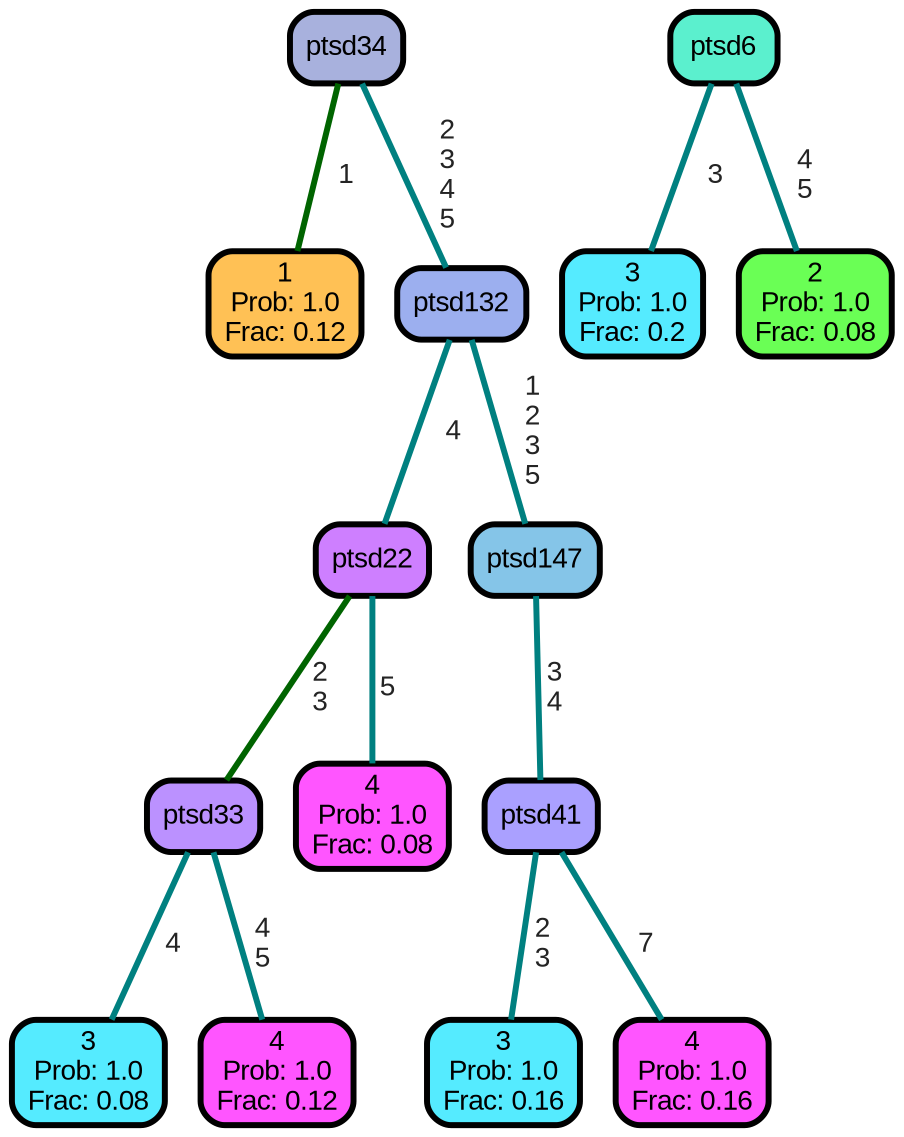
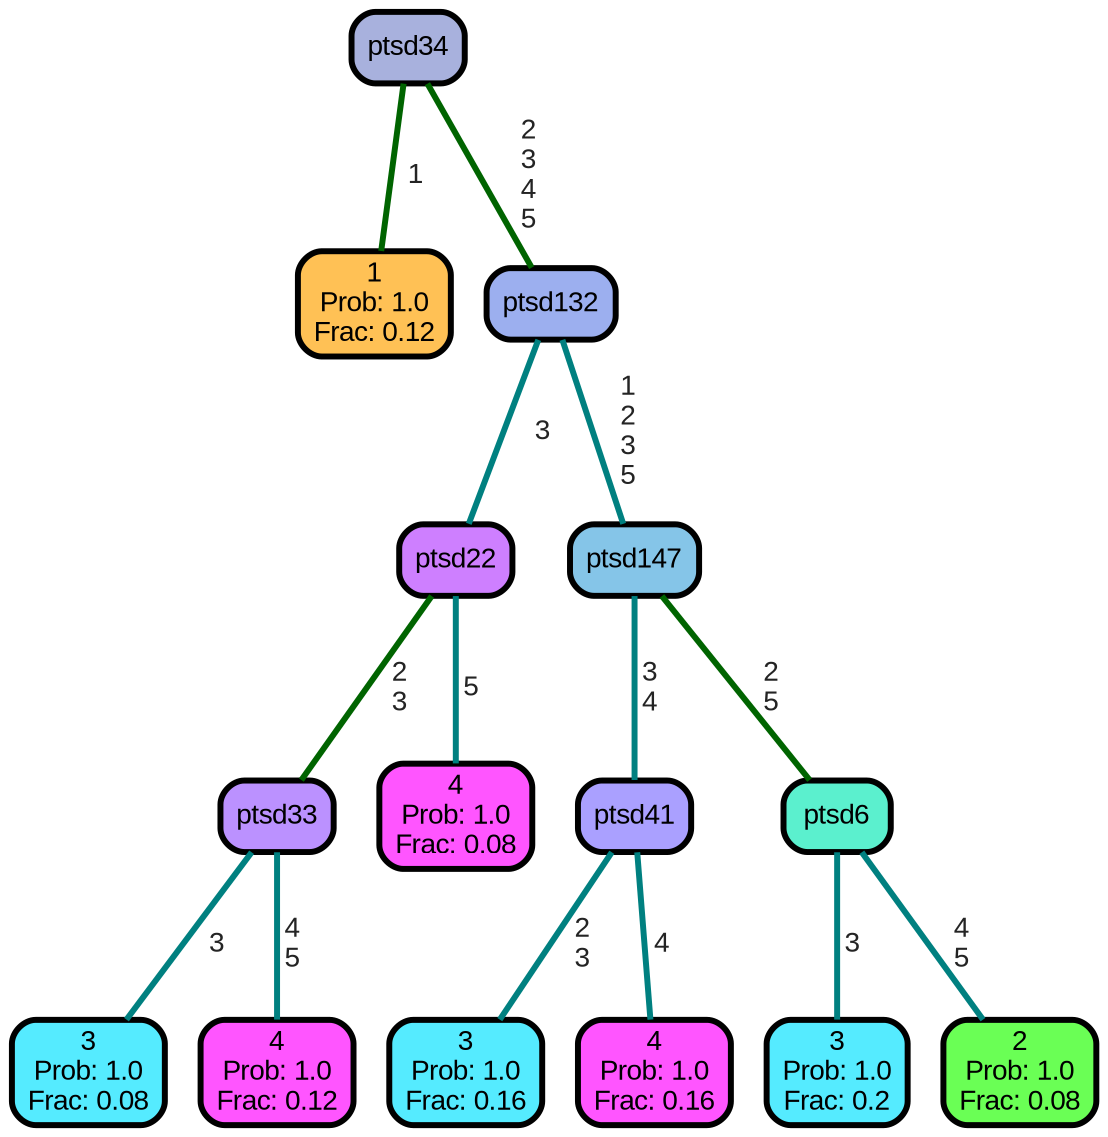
edge "ptsd34" -- "ptsd132": color teal -> darkgreen
edge "ptsd132" -- "ptsd22": label " 4" -> " 3"
edge "ptsd147" -- "ptsd6": added, label "2 5"
edge "ptsd33" -- "3 Prob: 1.0 Frac: 0.08": label " 4" -> " 3"
edge "ptsd41" -- "4 Prob: 1.0 Frac: 0.16": label " 7" -> " 4"
